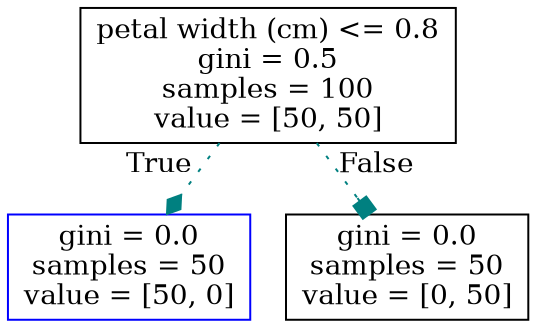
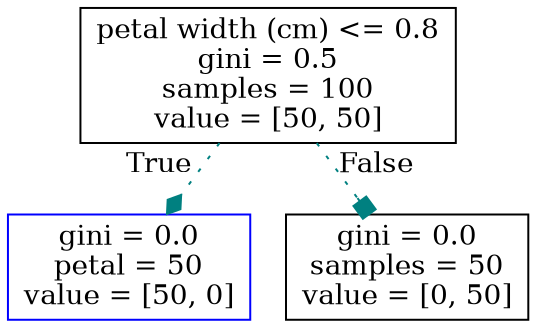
node "gini = 0.0 samples = 50 value = [50, 0]": label "gini = 0.0 samples = 50 value = [50, 0]" -> "gini = 0.0 petal = 50 value = [50, 0]"
